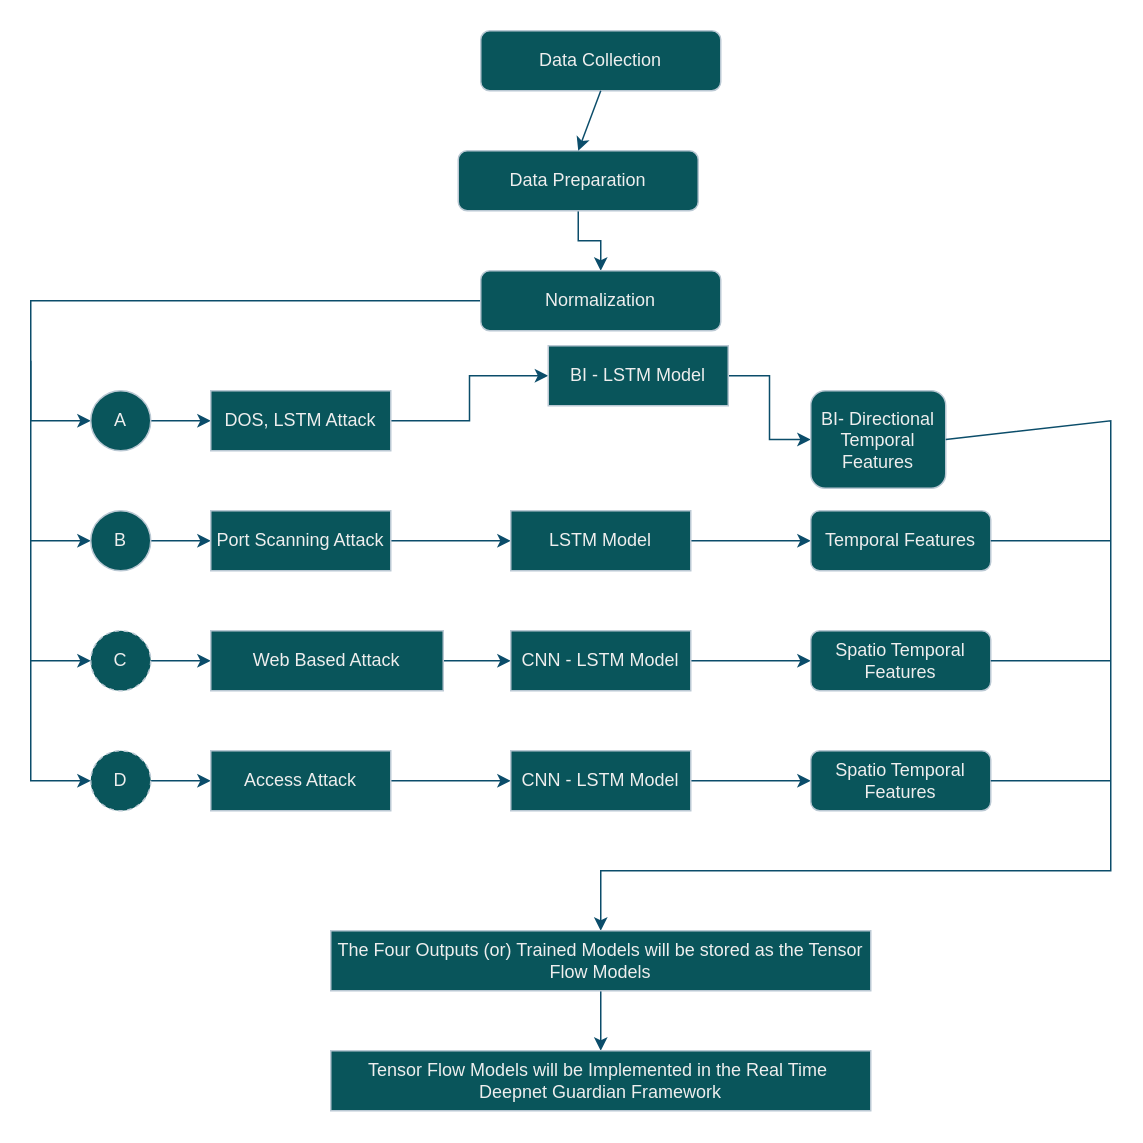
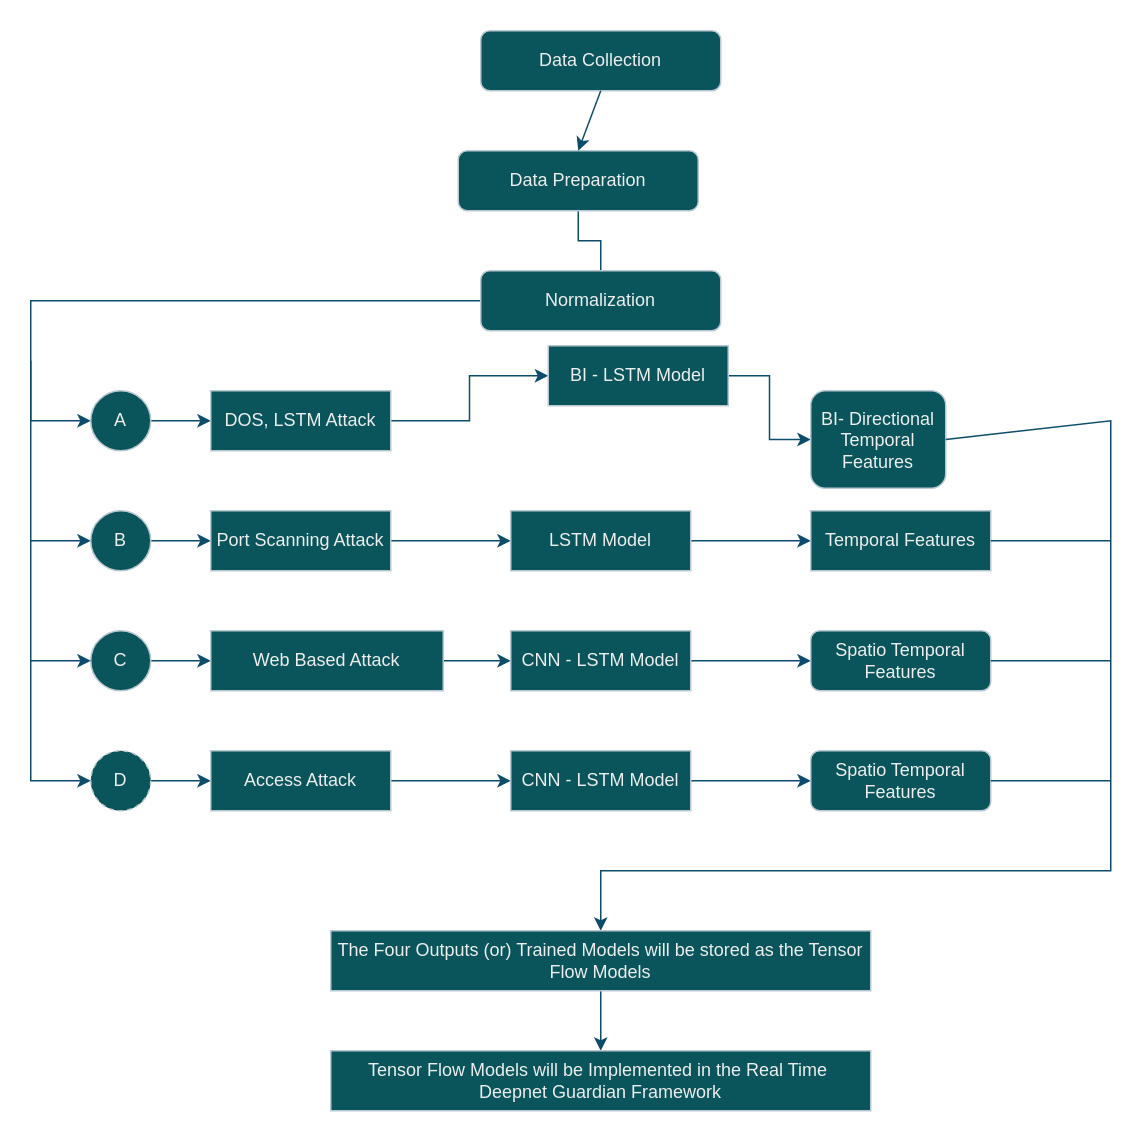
edge "Data Preparation" -> "Normalization": arrowhead classic -> none
node "Temporal Features": shape rounded rectangle -> rectangle
node "C": style dashed -> solid
